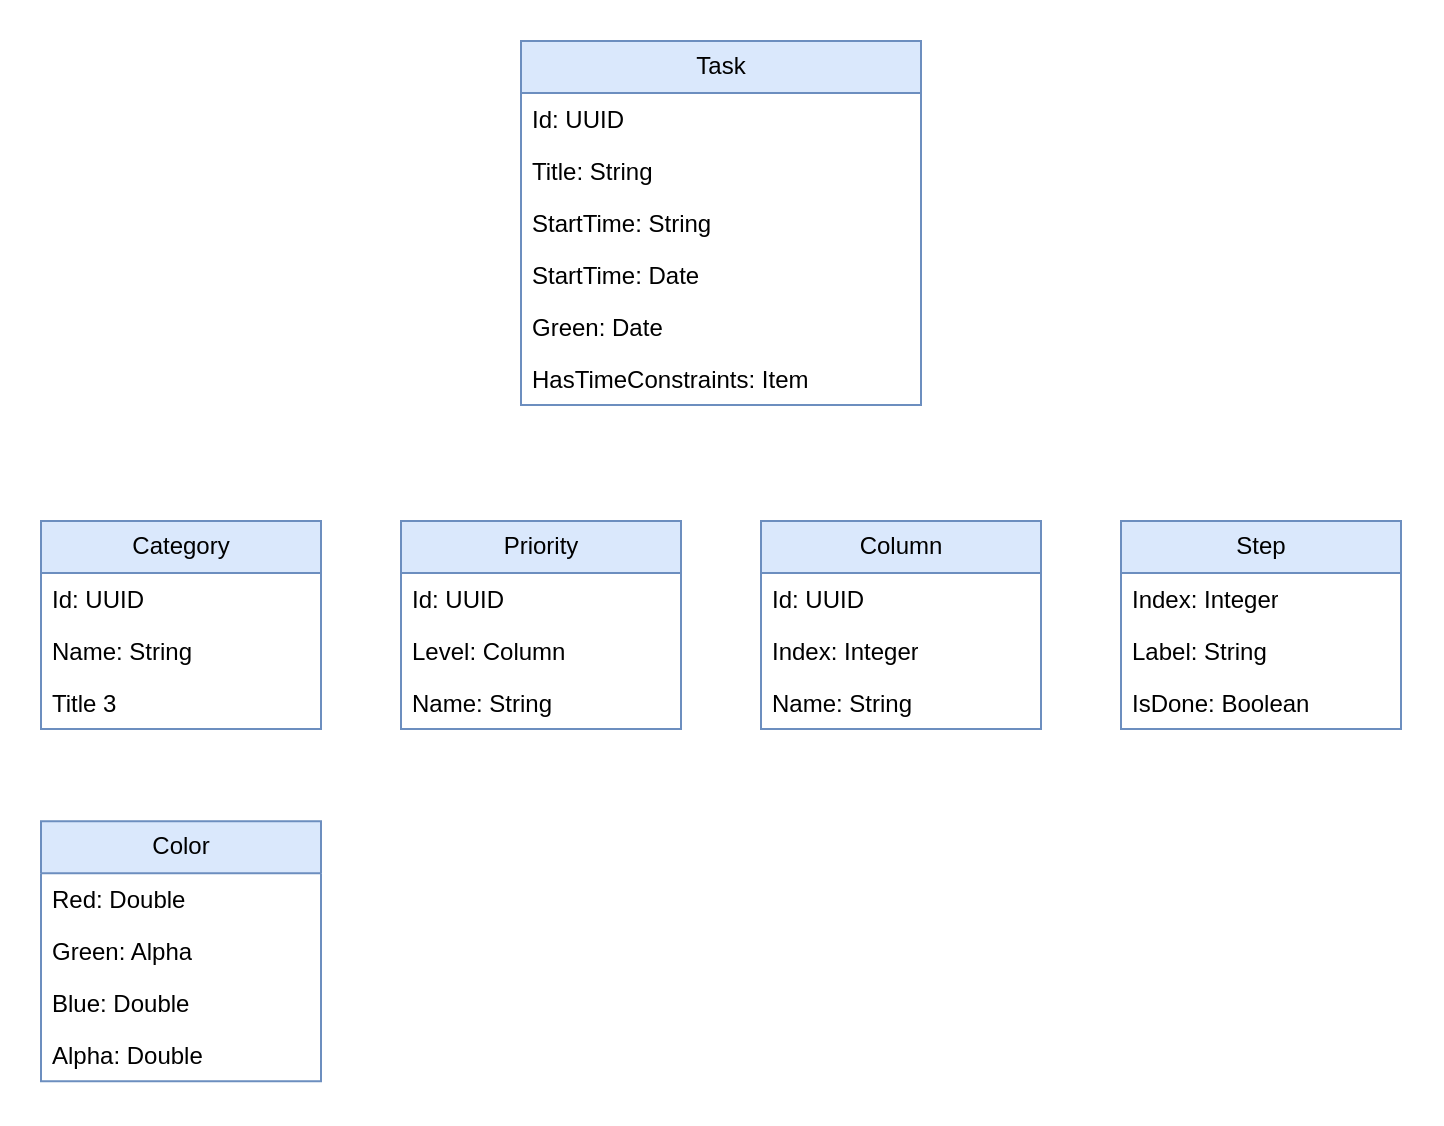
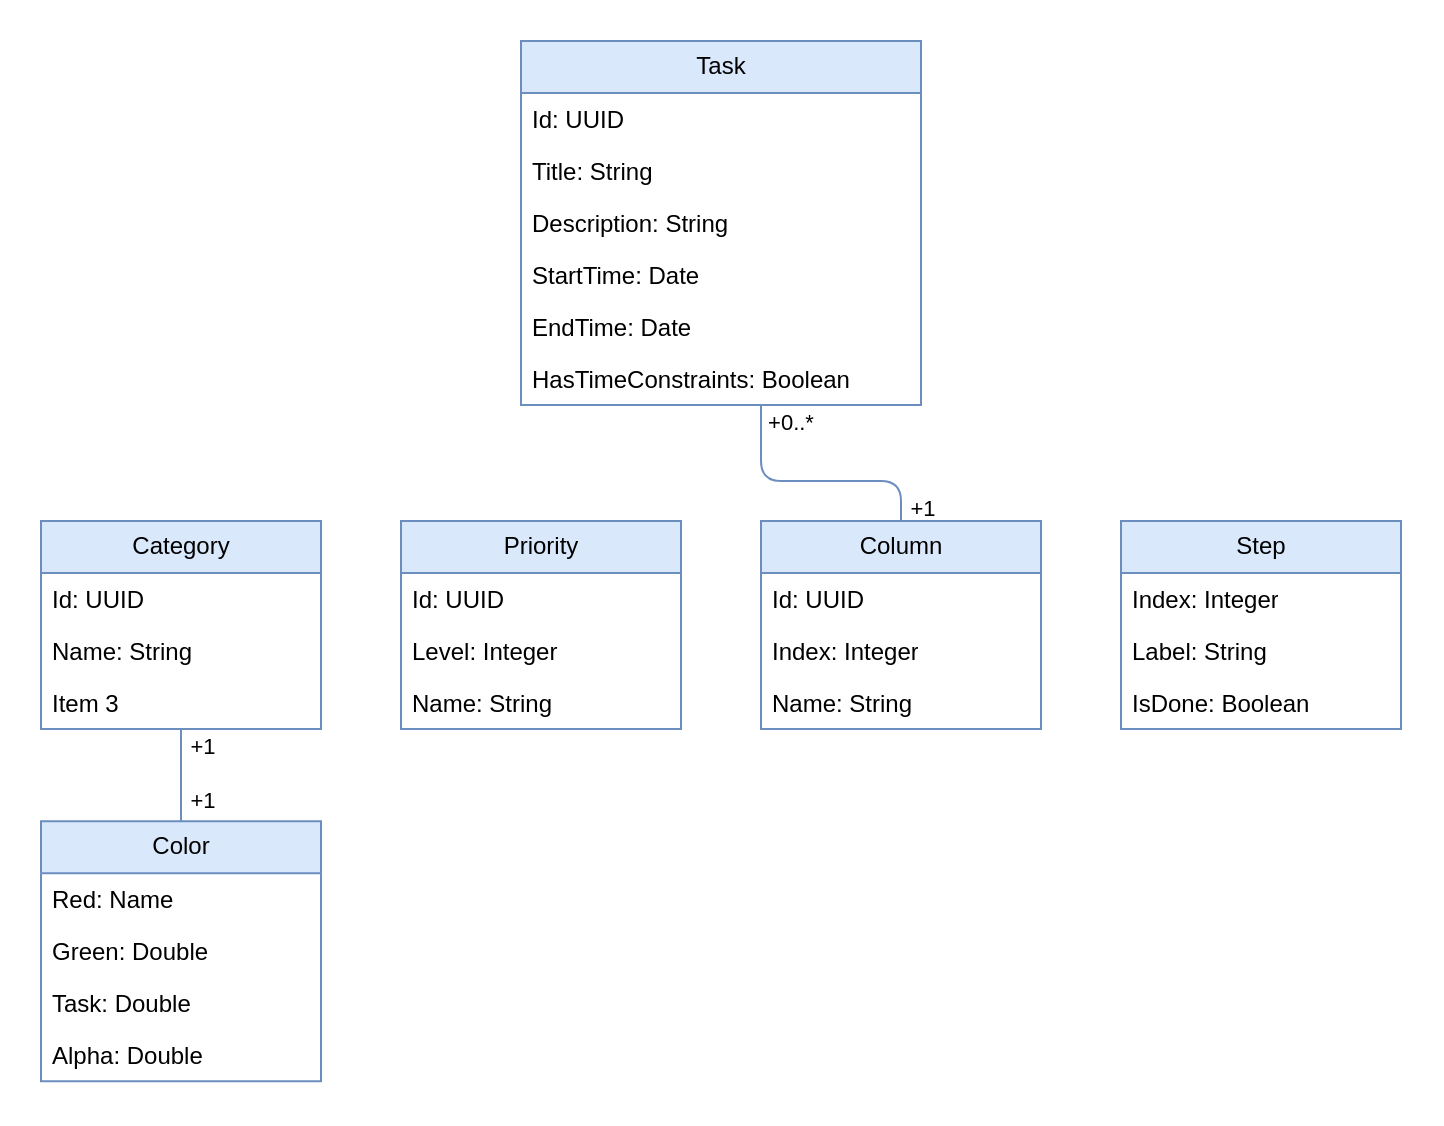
node "StartTime: String": label "StartTime: String" -> "Description: String"
node "Green: Date": label "Green: Date" -> "EndTime: Date"
node "HasTimeConstraints: Item": label "HasTimeConstraints: Item" -> "HasTimeConstraints: Boolean"
edge "Task" -- "Column": added, labels "+0..*", "+1"
node "Level: Column": label "Level: Column" -> "Level: Integer"
node "Title 3": label "Title 3" -> "Item 3"
edge "Category" -- "Color": added, labels "+1", "+1"
node "Red: Double": label "Red: Double" -> "Red: Name"
node "Green: Alpha": label "Green: Alpha" -> "Green: Double"
node "Blue: Double": label "Blue: Double" -> "Task: Double"
